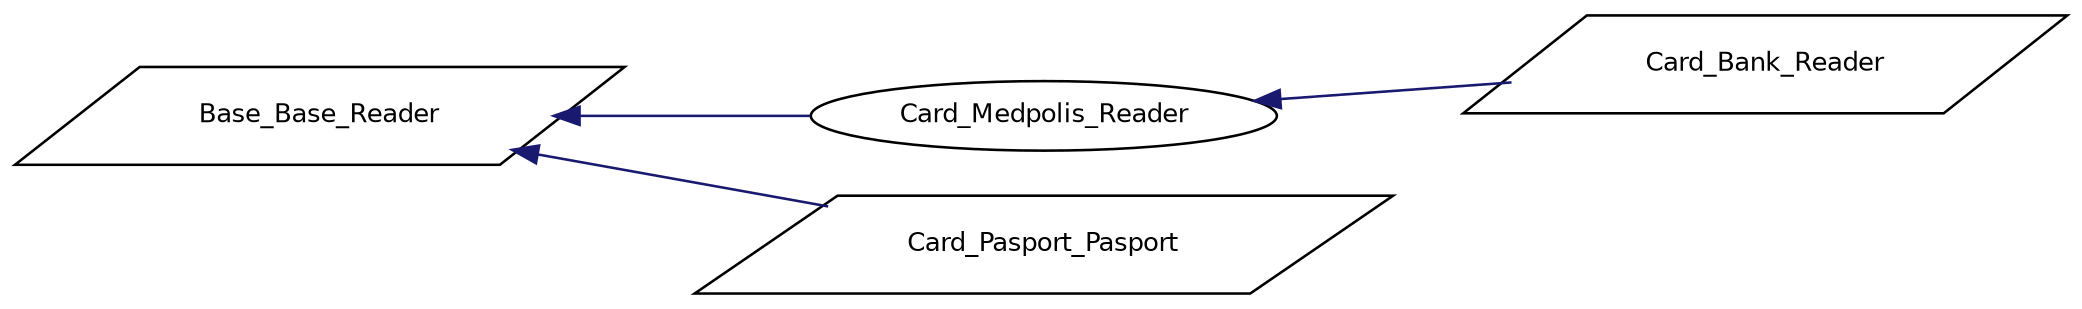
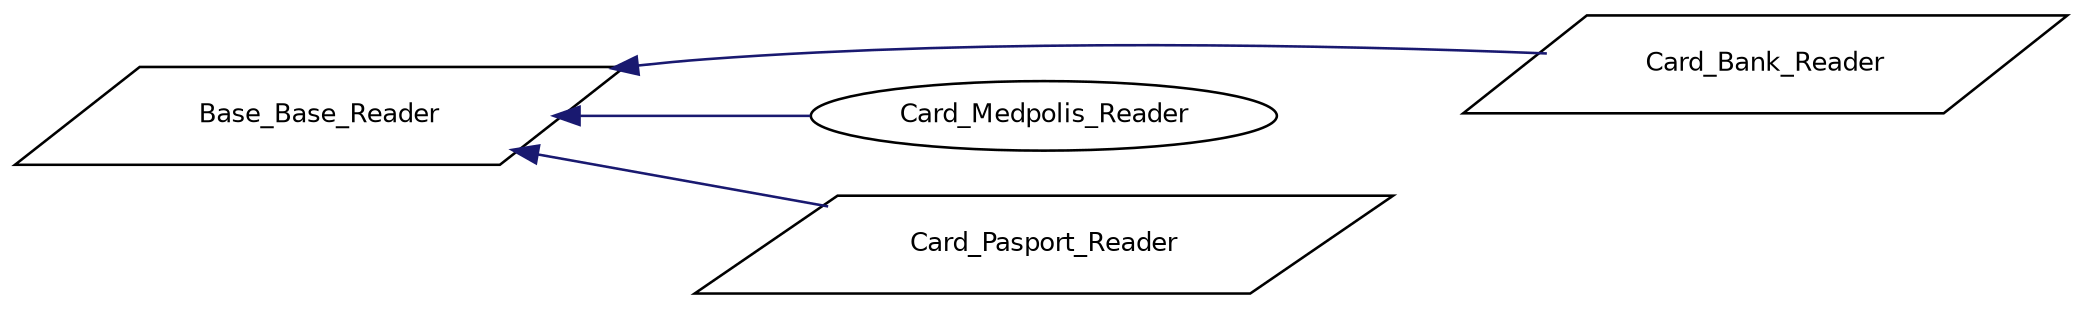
edge "Card_Bank_Reader" -> "Card_Medpolis_Reader": now "Card_Bank_Reader" -> "Base_Base_Reader"
node "Card_Pasport_Pasport": label "Card_Pasport_Pasport" -> "Card_Pasport_Reader"
